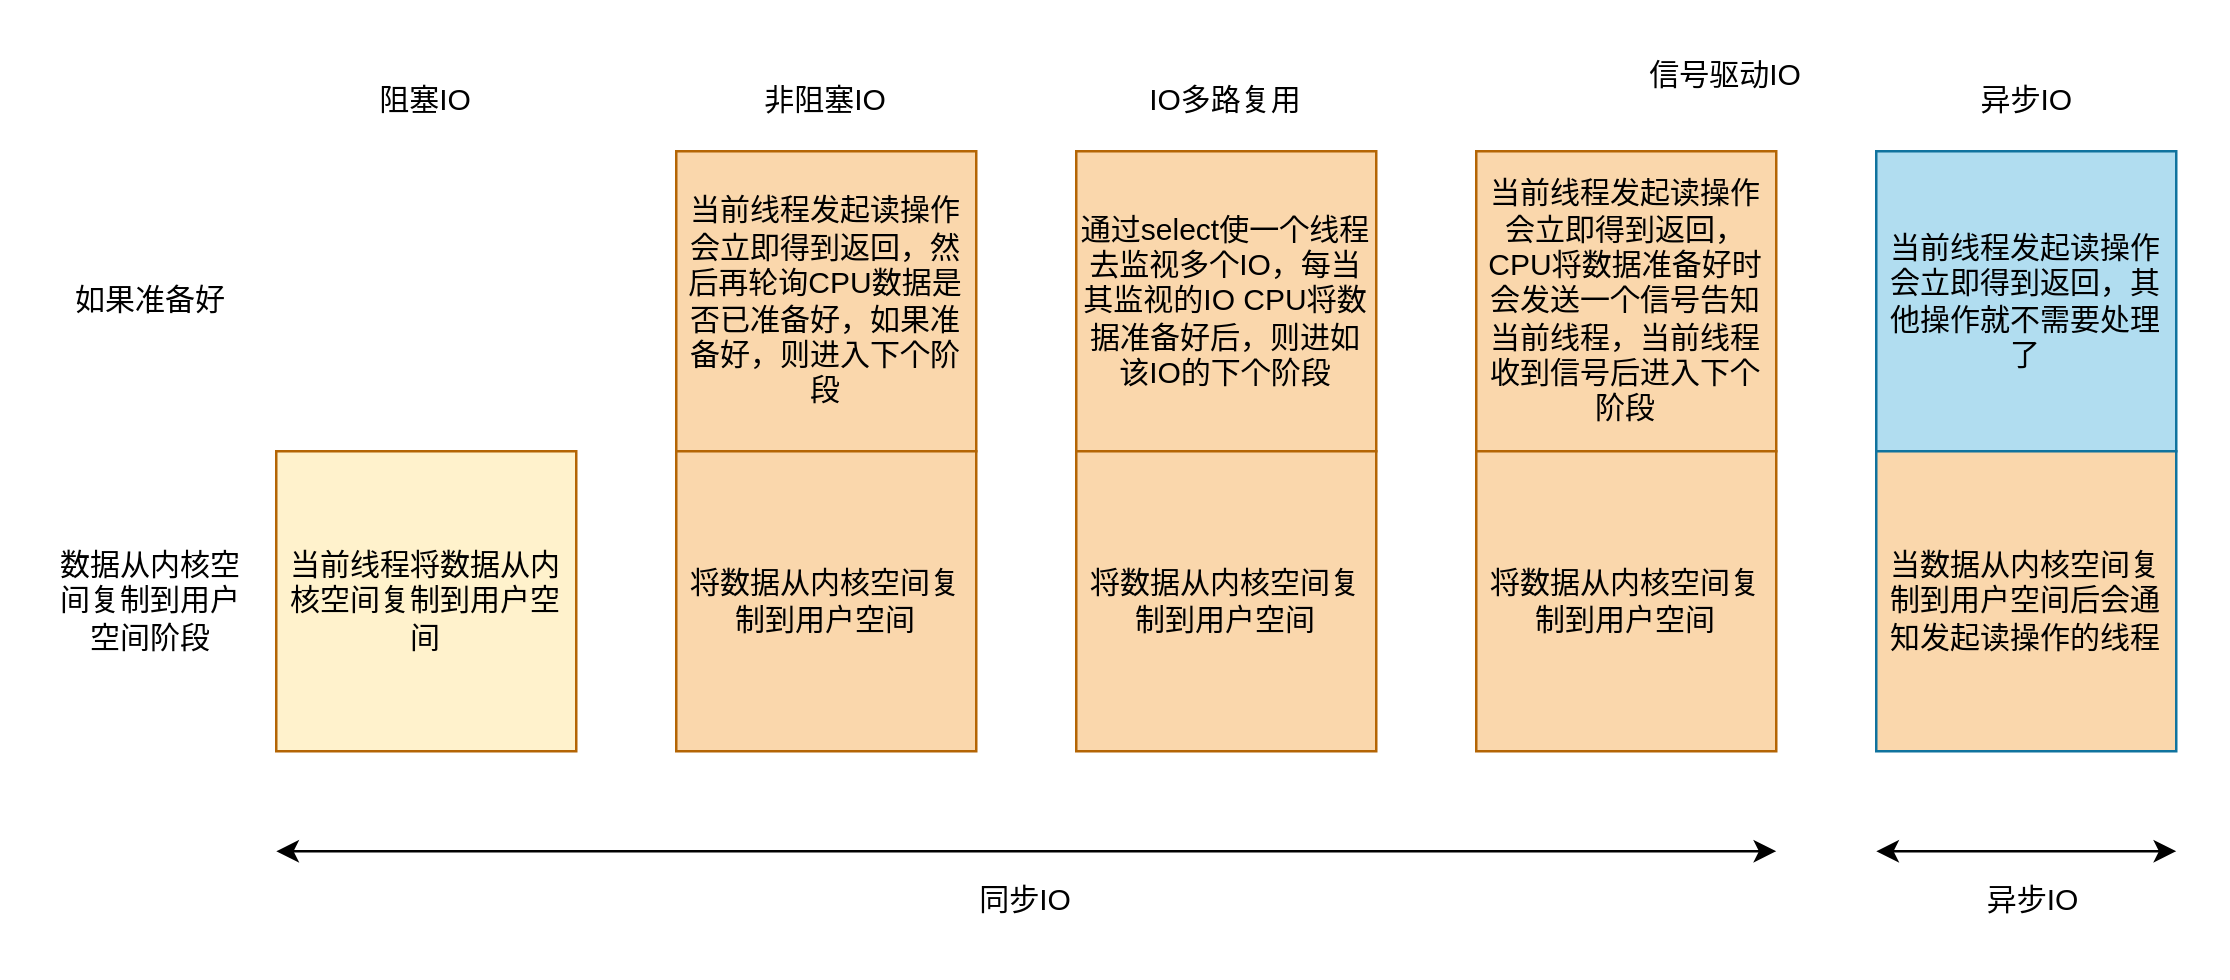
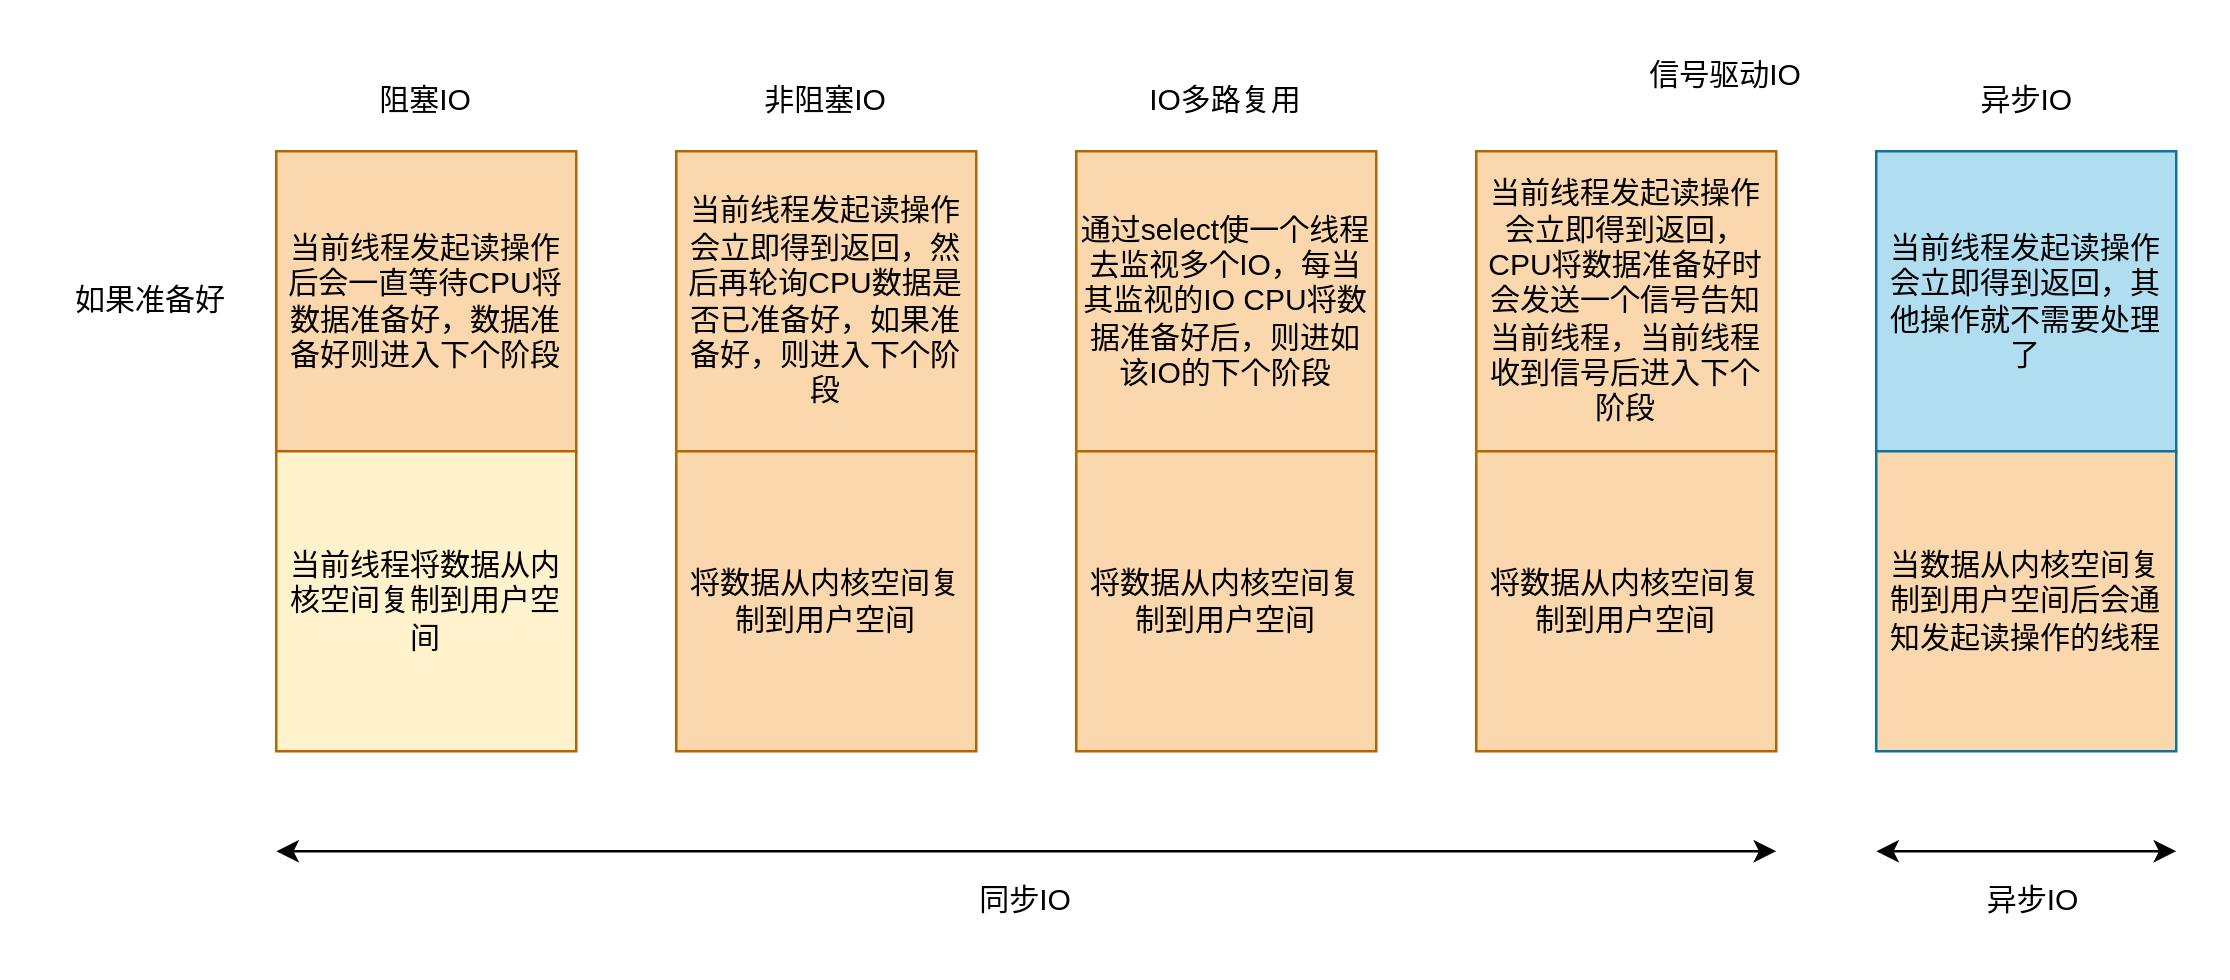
node "当前线程发起读操作后会一直等待CPU将数据准备好，数据准备好则进入下个阶段": added
node "数据从内核空间复制到用户空间阶段": removed
